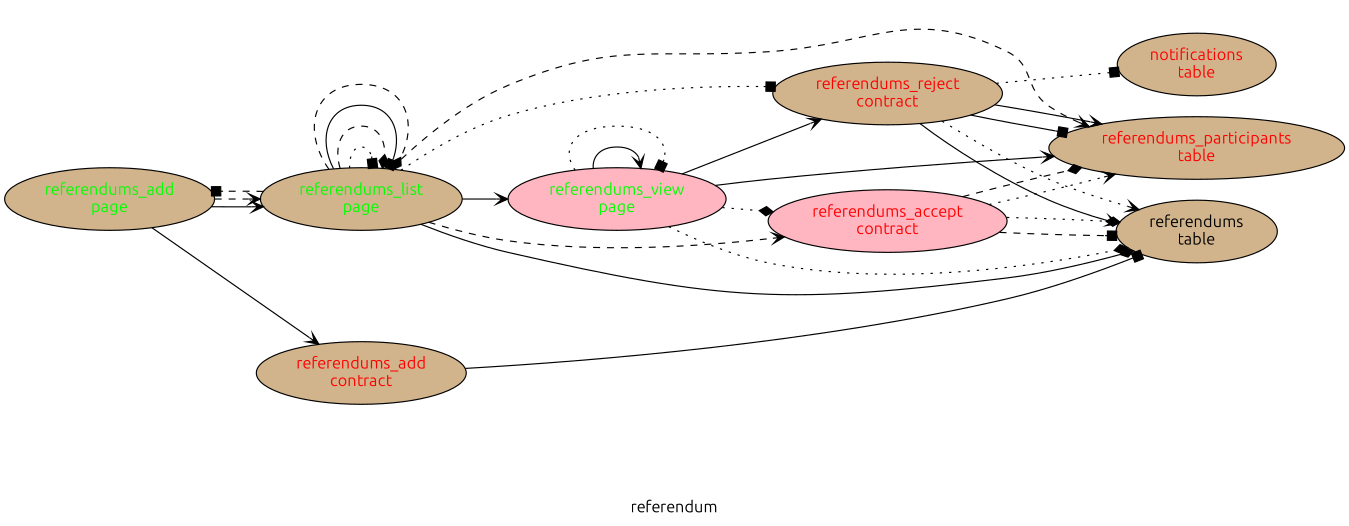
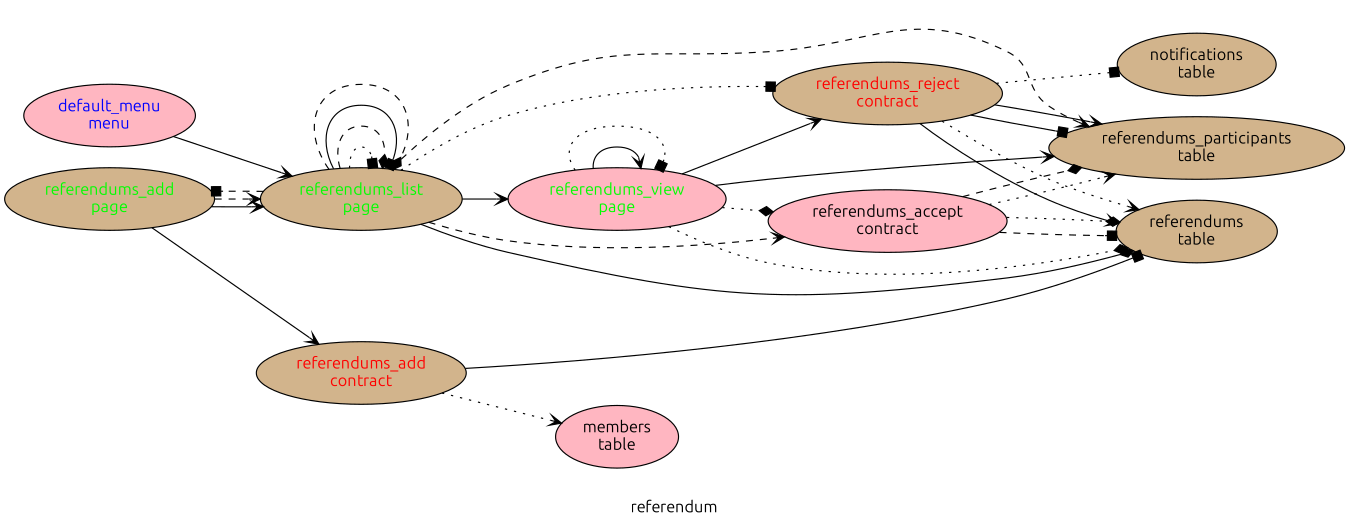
node "notifications table": fontcolor red -> black
node "default_menu menu": added
node "referendums_participants table": fontcolor red -> black
node "referendums_accept contract": fontcolor red -> black
node "members table": added
